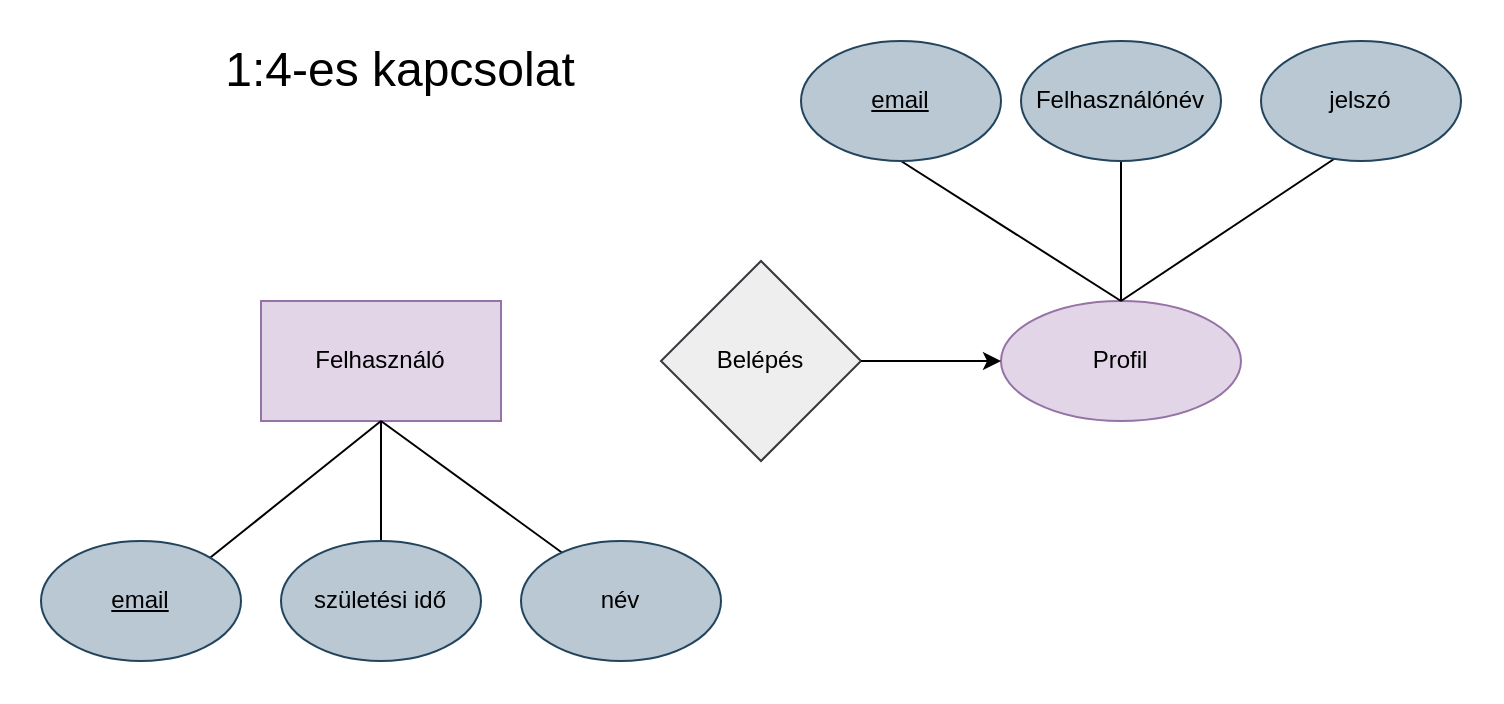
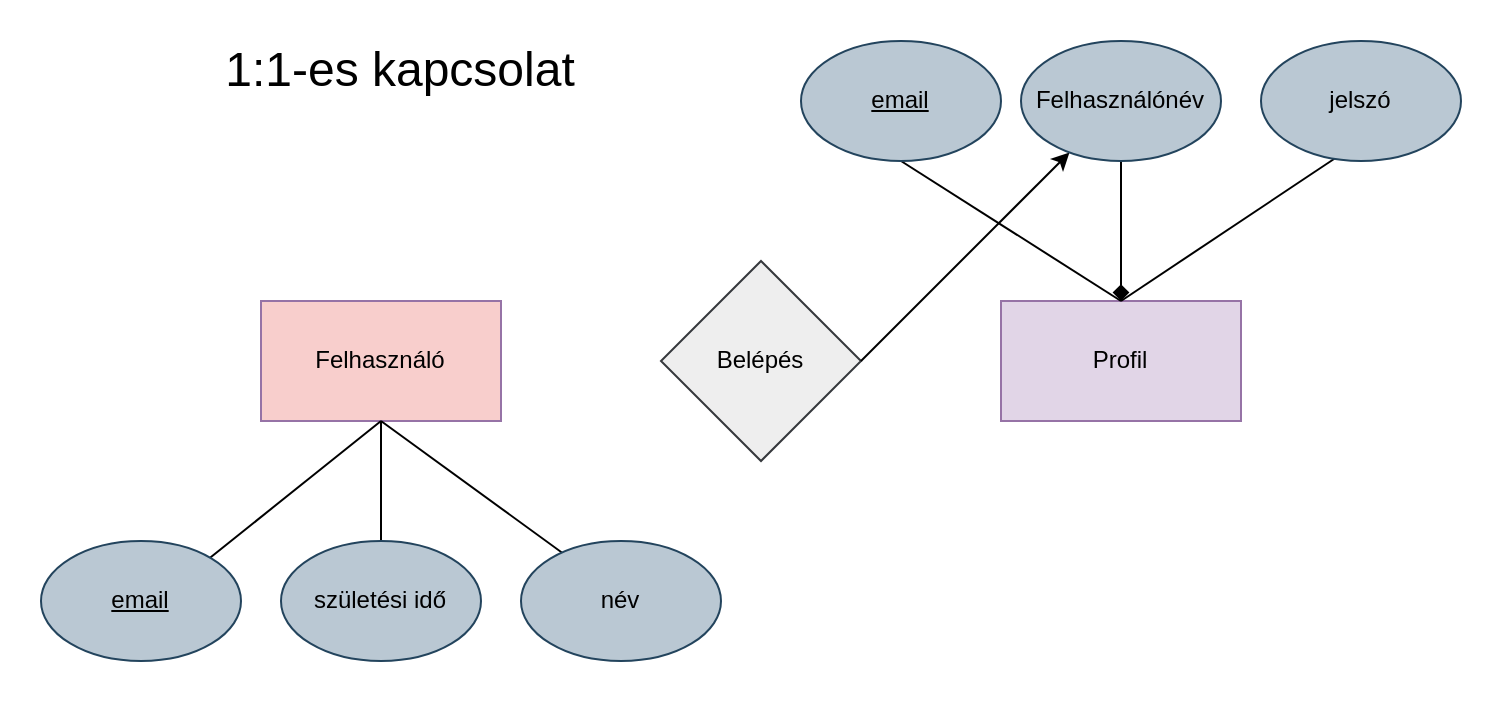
node "1:4-es kapcsolat": label "1:4-es kapcsolat" -> "1:1-es kapcsolat"
edge "Felhasználónév" -- "Profil": arrowhead none -> diamond
node "Felhasználó": fillcolor #e1d5e7 -> #f8cecc
edge "Belépés" -> "Profil": now "Belépés" -> "Felhasználónév"
node "Profil": shape ellipse -> rectangle
